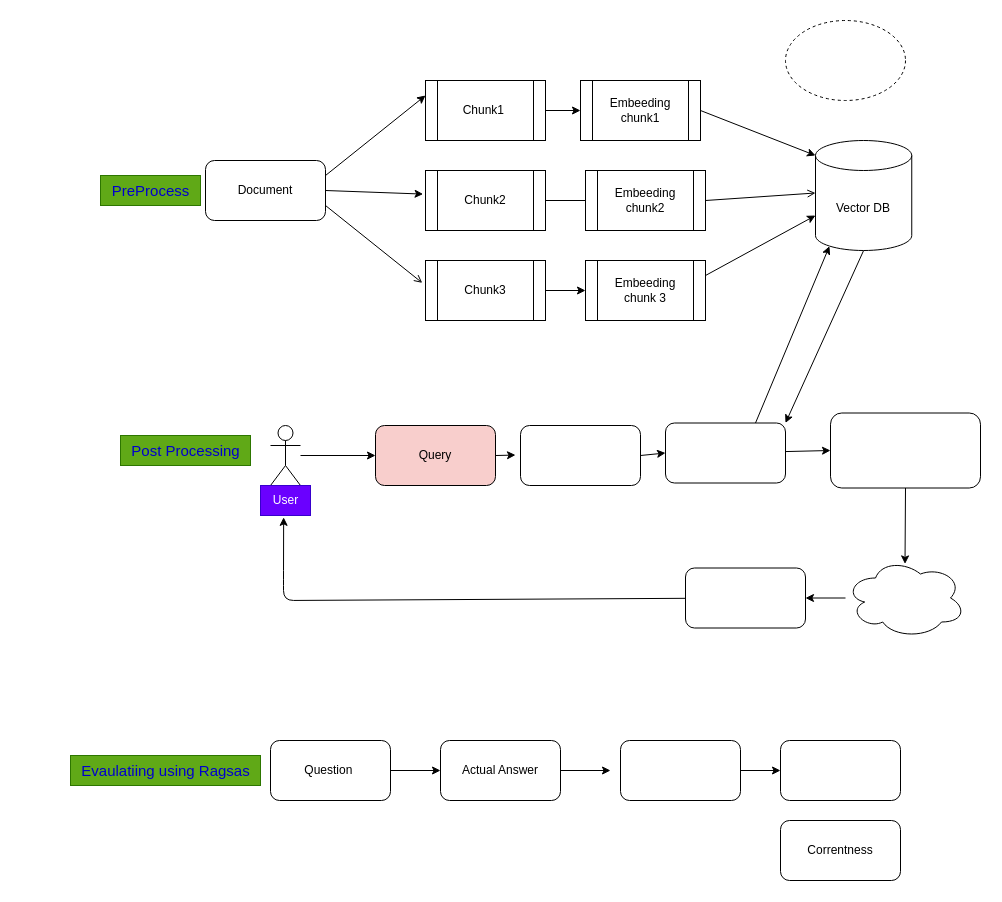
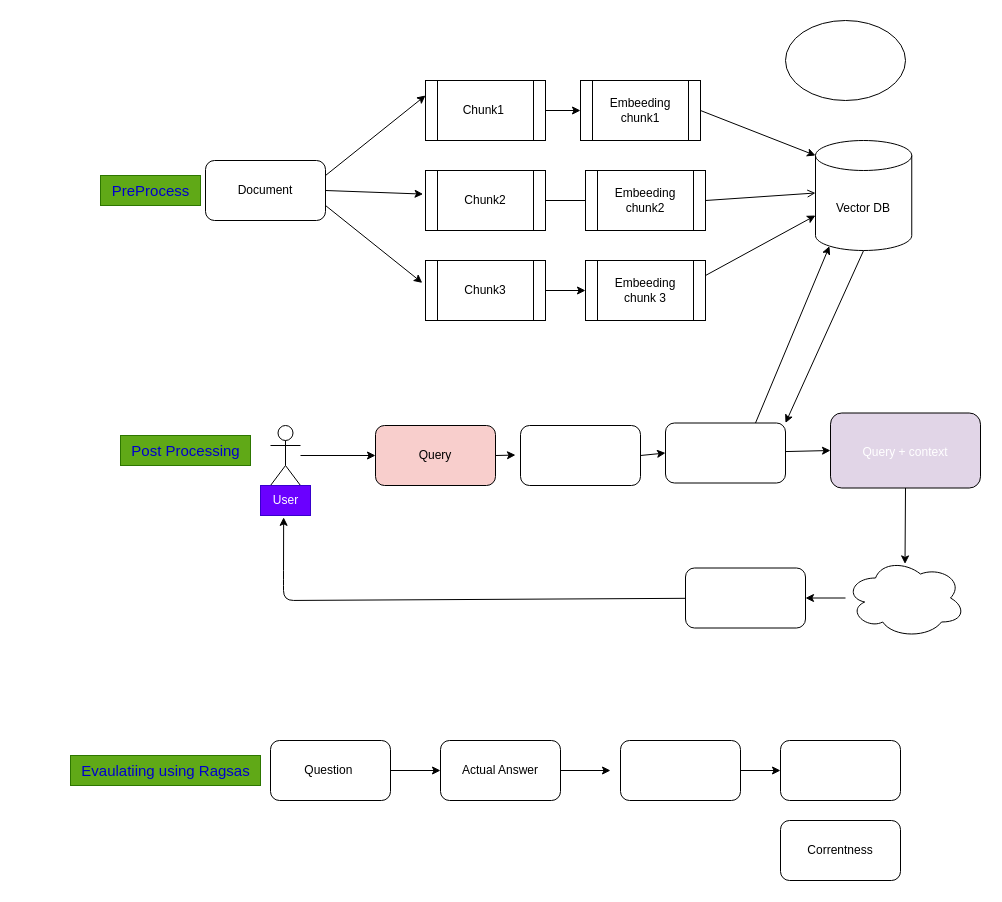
node "Model Size : 4096 token": style dashed -> solid
edge "Document" -> "Chunk3": arrowhead open -> classic
node "Query + context": fillcolor #ffffff -> #e1d5e7
